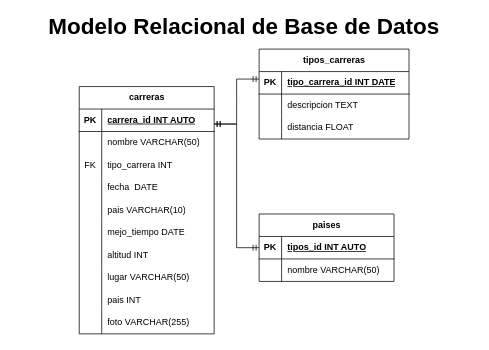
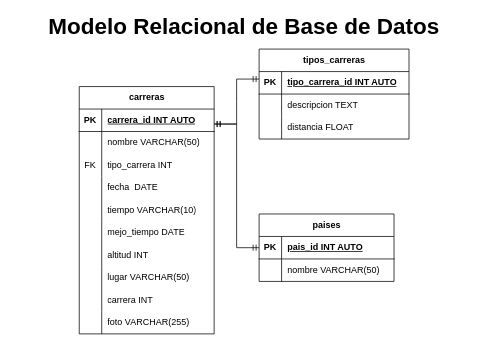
node "tipo_carrera_id INT DATE": label "tipo_carrera_id INT DATE" -> "tipo_carrera_id INT AUTO"
node "pais VARCHAR(10)": label "pais VARCHAR(10)" -> "tiempo VARCHAR(10)"
node "tipos_id INT AUTO": label "tipos_id INT AUTO" -> "pais_id INT AUTO"
node "pais INT": label "pais INT" -> "carrera INT"
